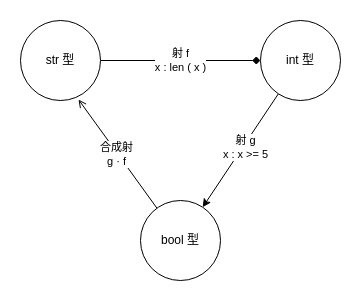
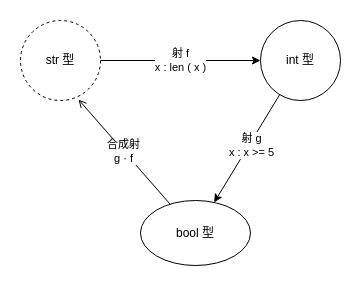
node "str 型": style solid -> dashed
edge "str 型" -> "int 型": arrowhead diamond -> classic
node "bool 型": size 80x80 -> 110x65
